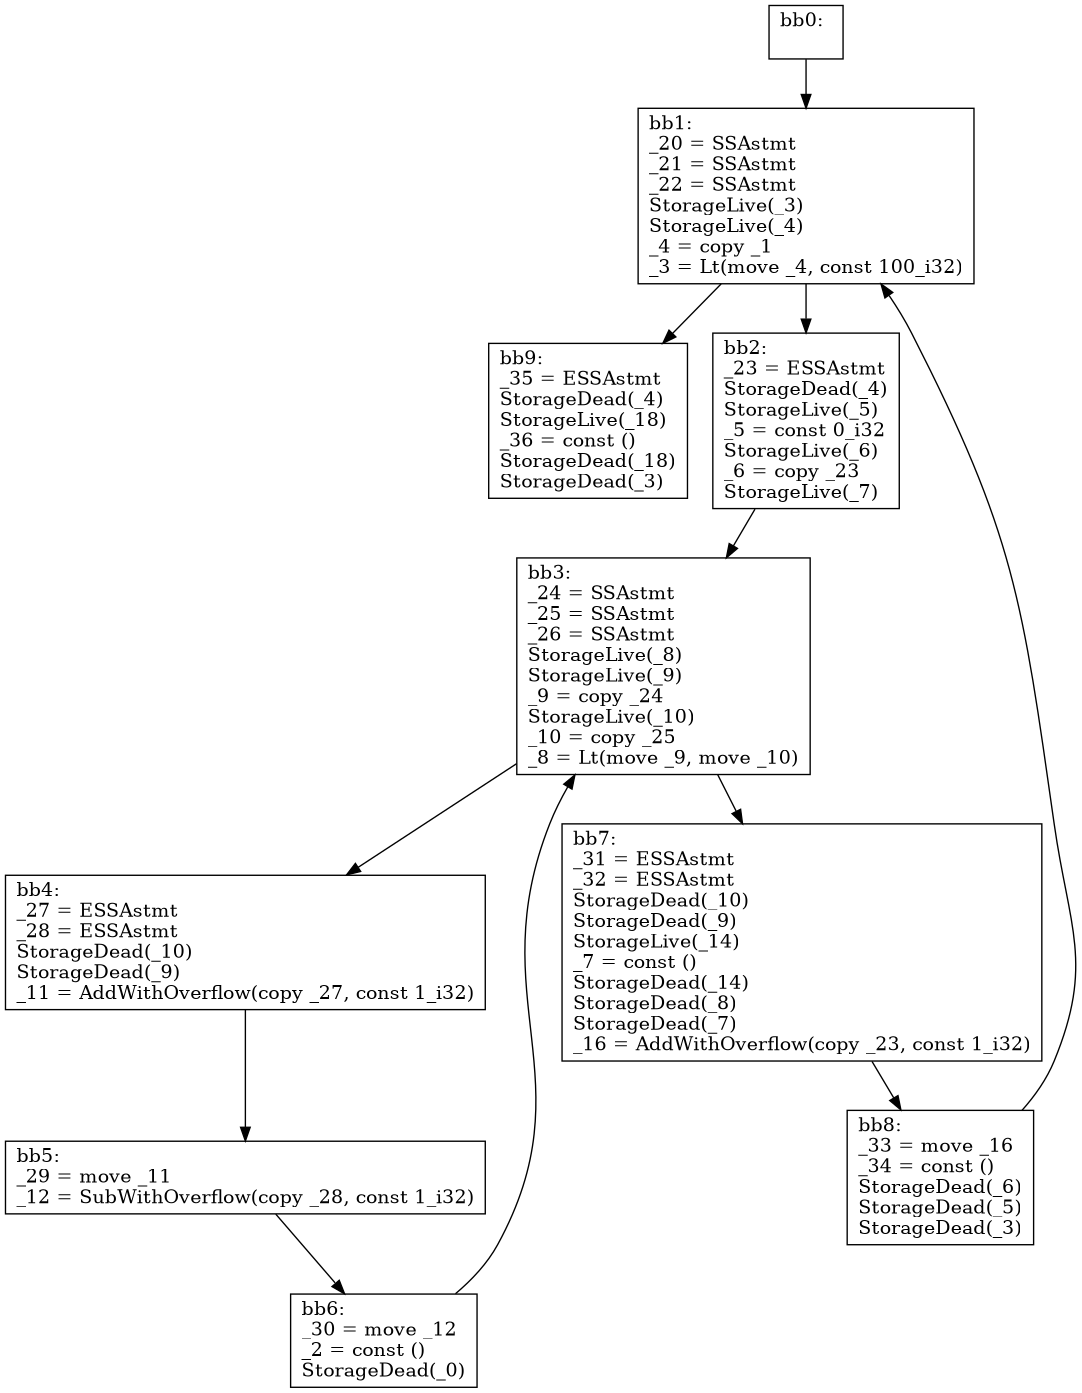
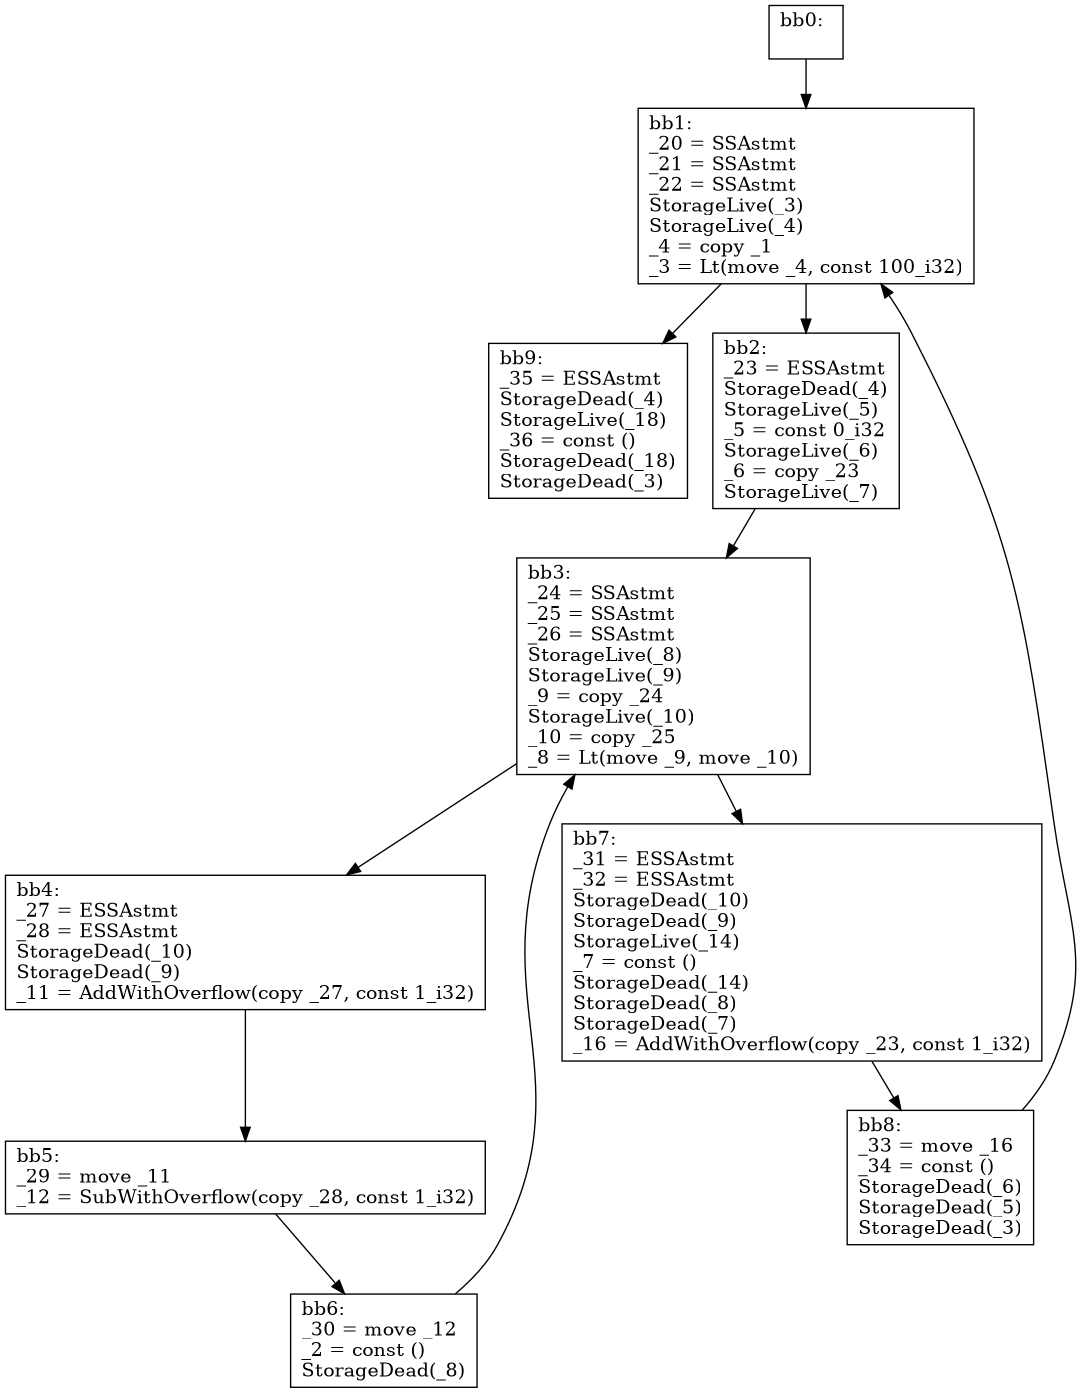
node "bb6: _30 = move _12 _2 = const () StorageDead(_0)": label "bb6: _30 = move _12 _2 = const () StorageDead(_0)" -> "bb6: _30 = move _12 _2 = const () StorageDead(_8)"
